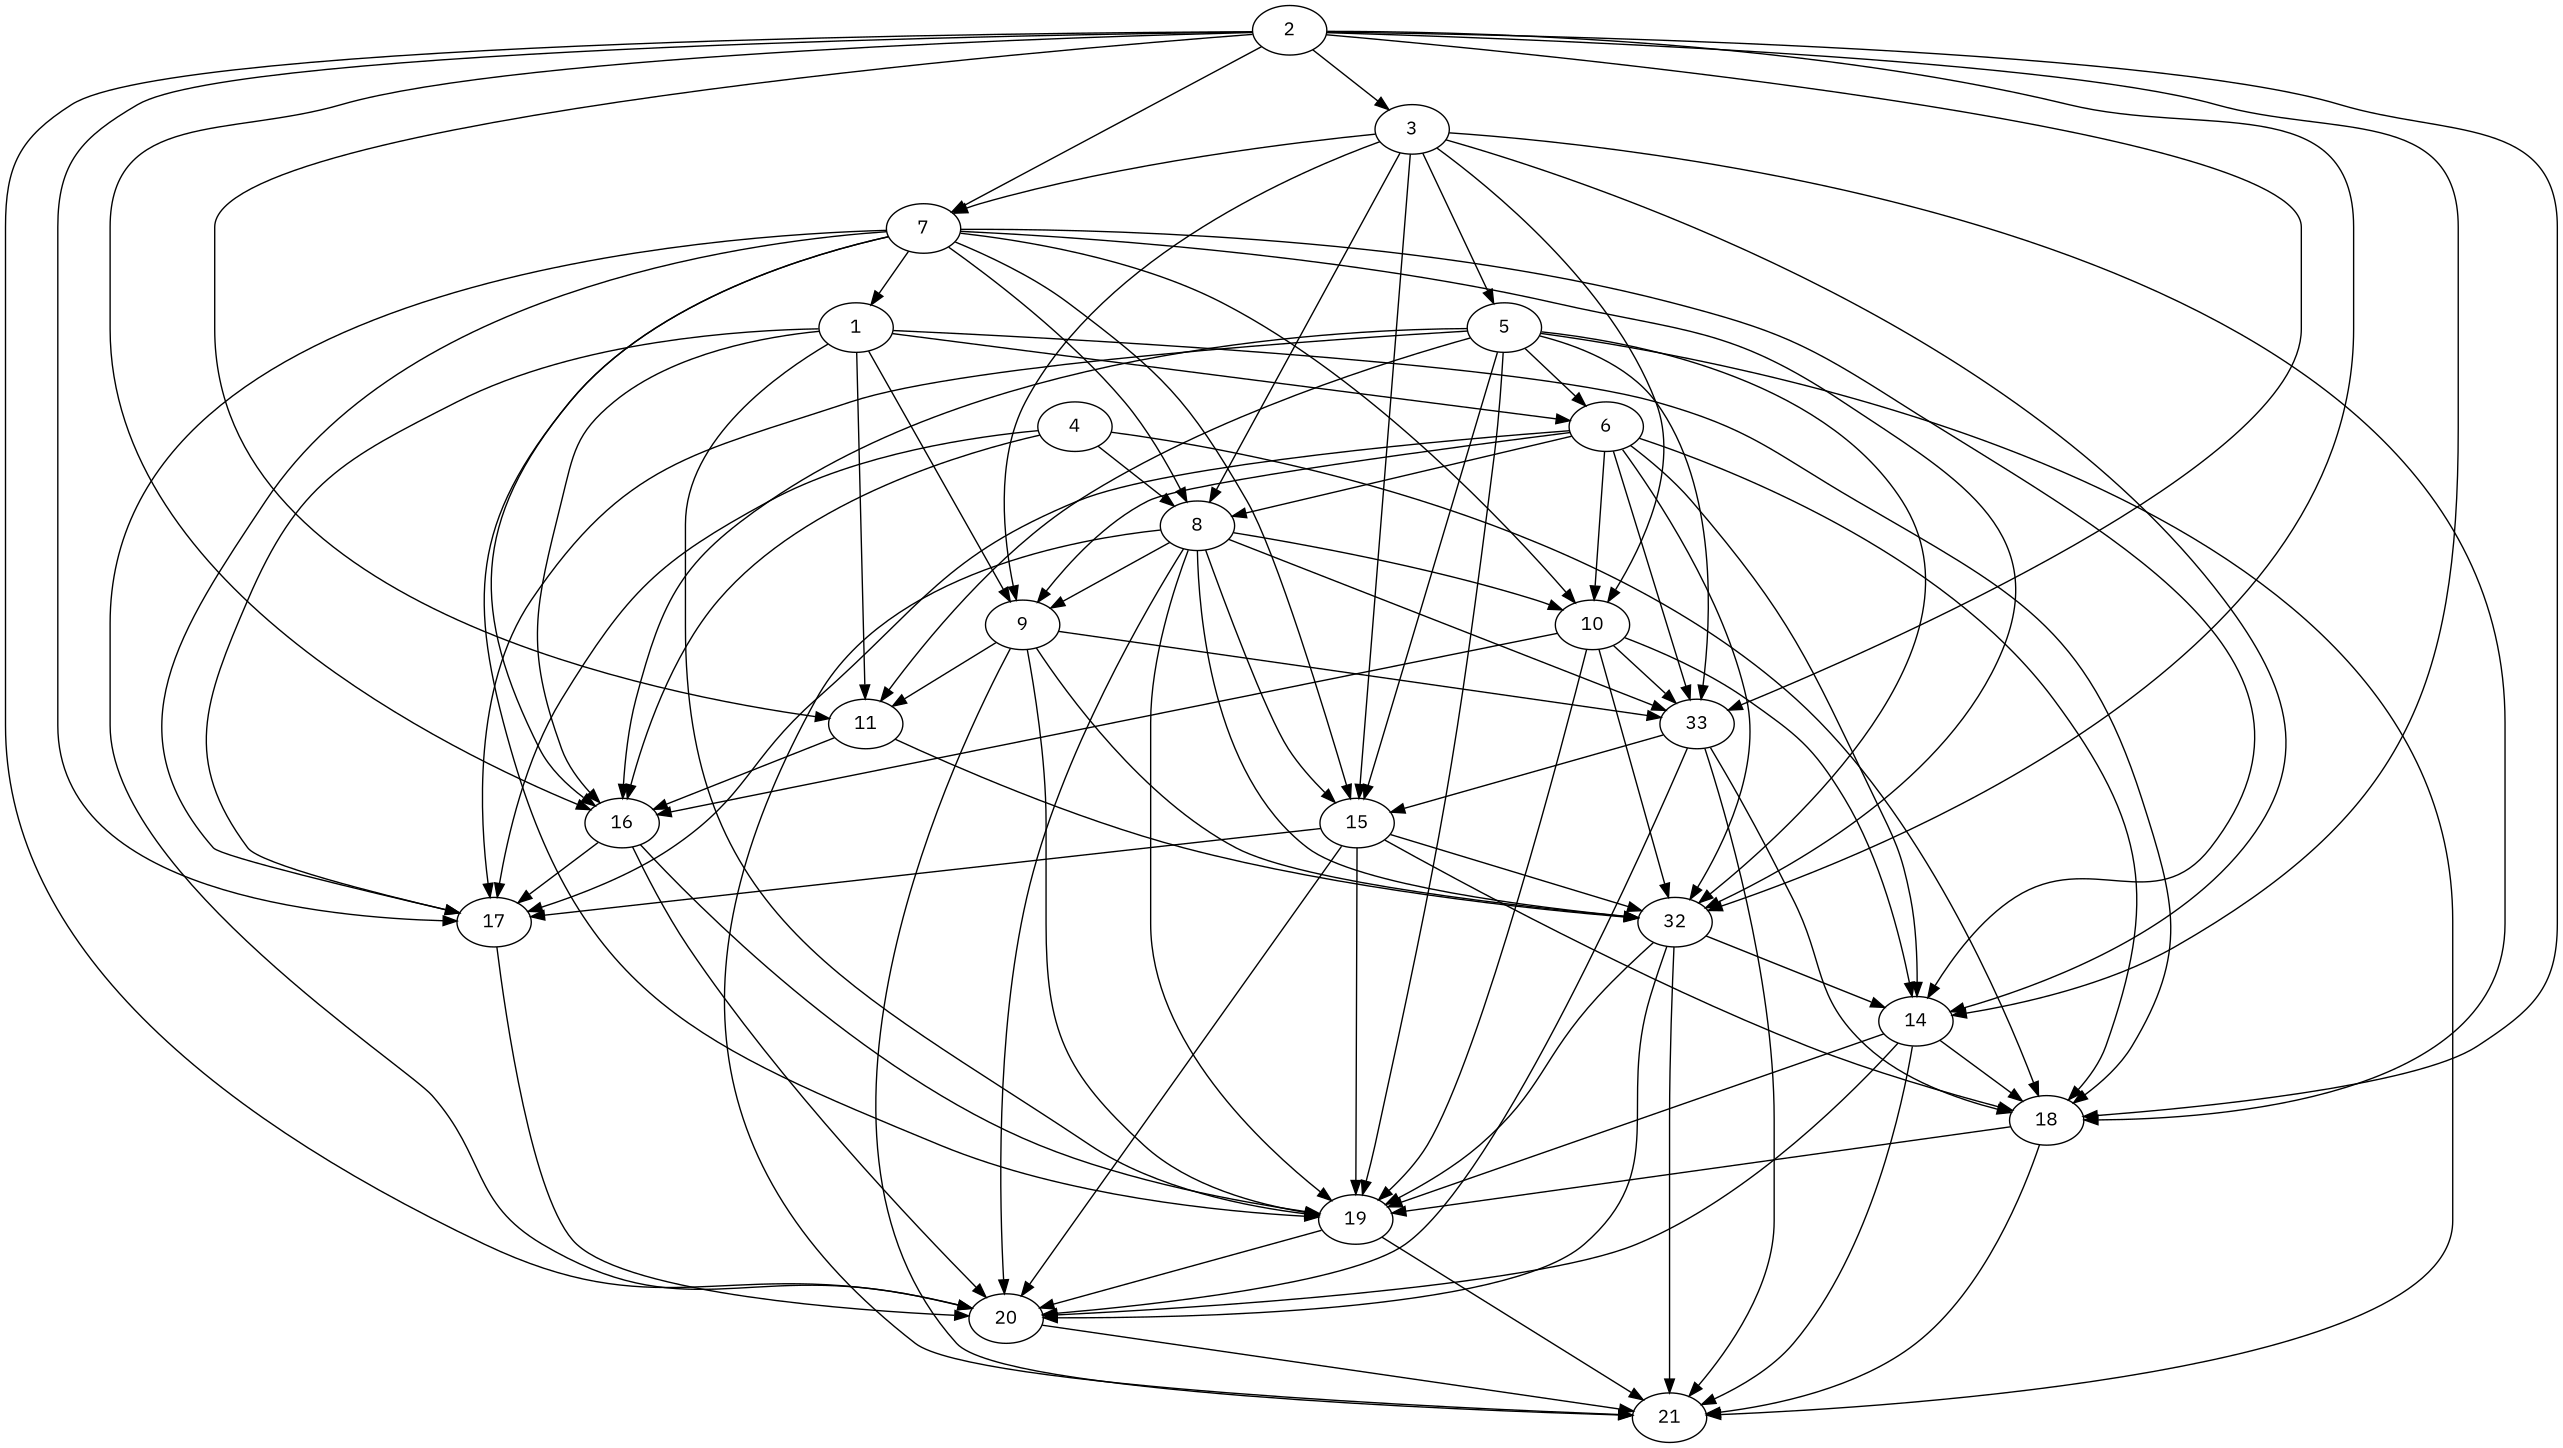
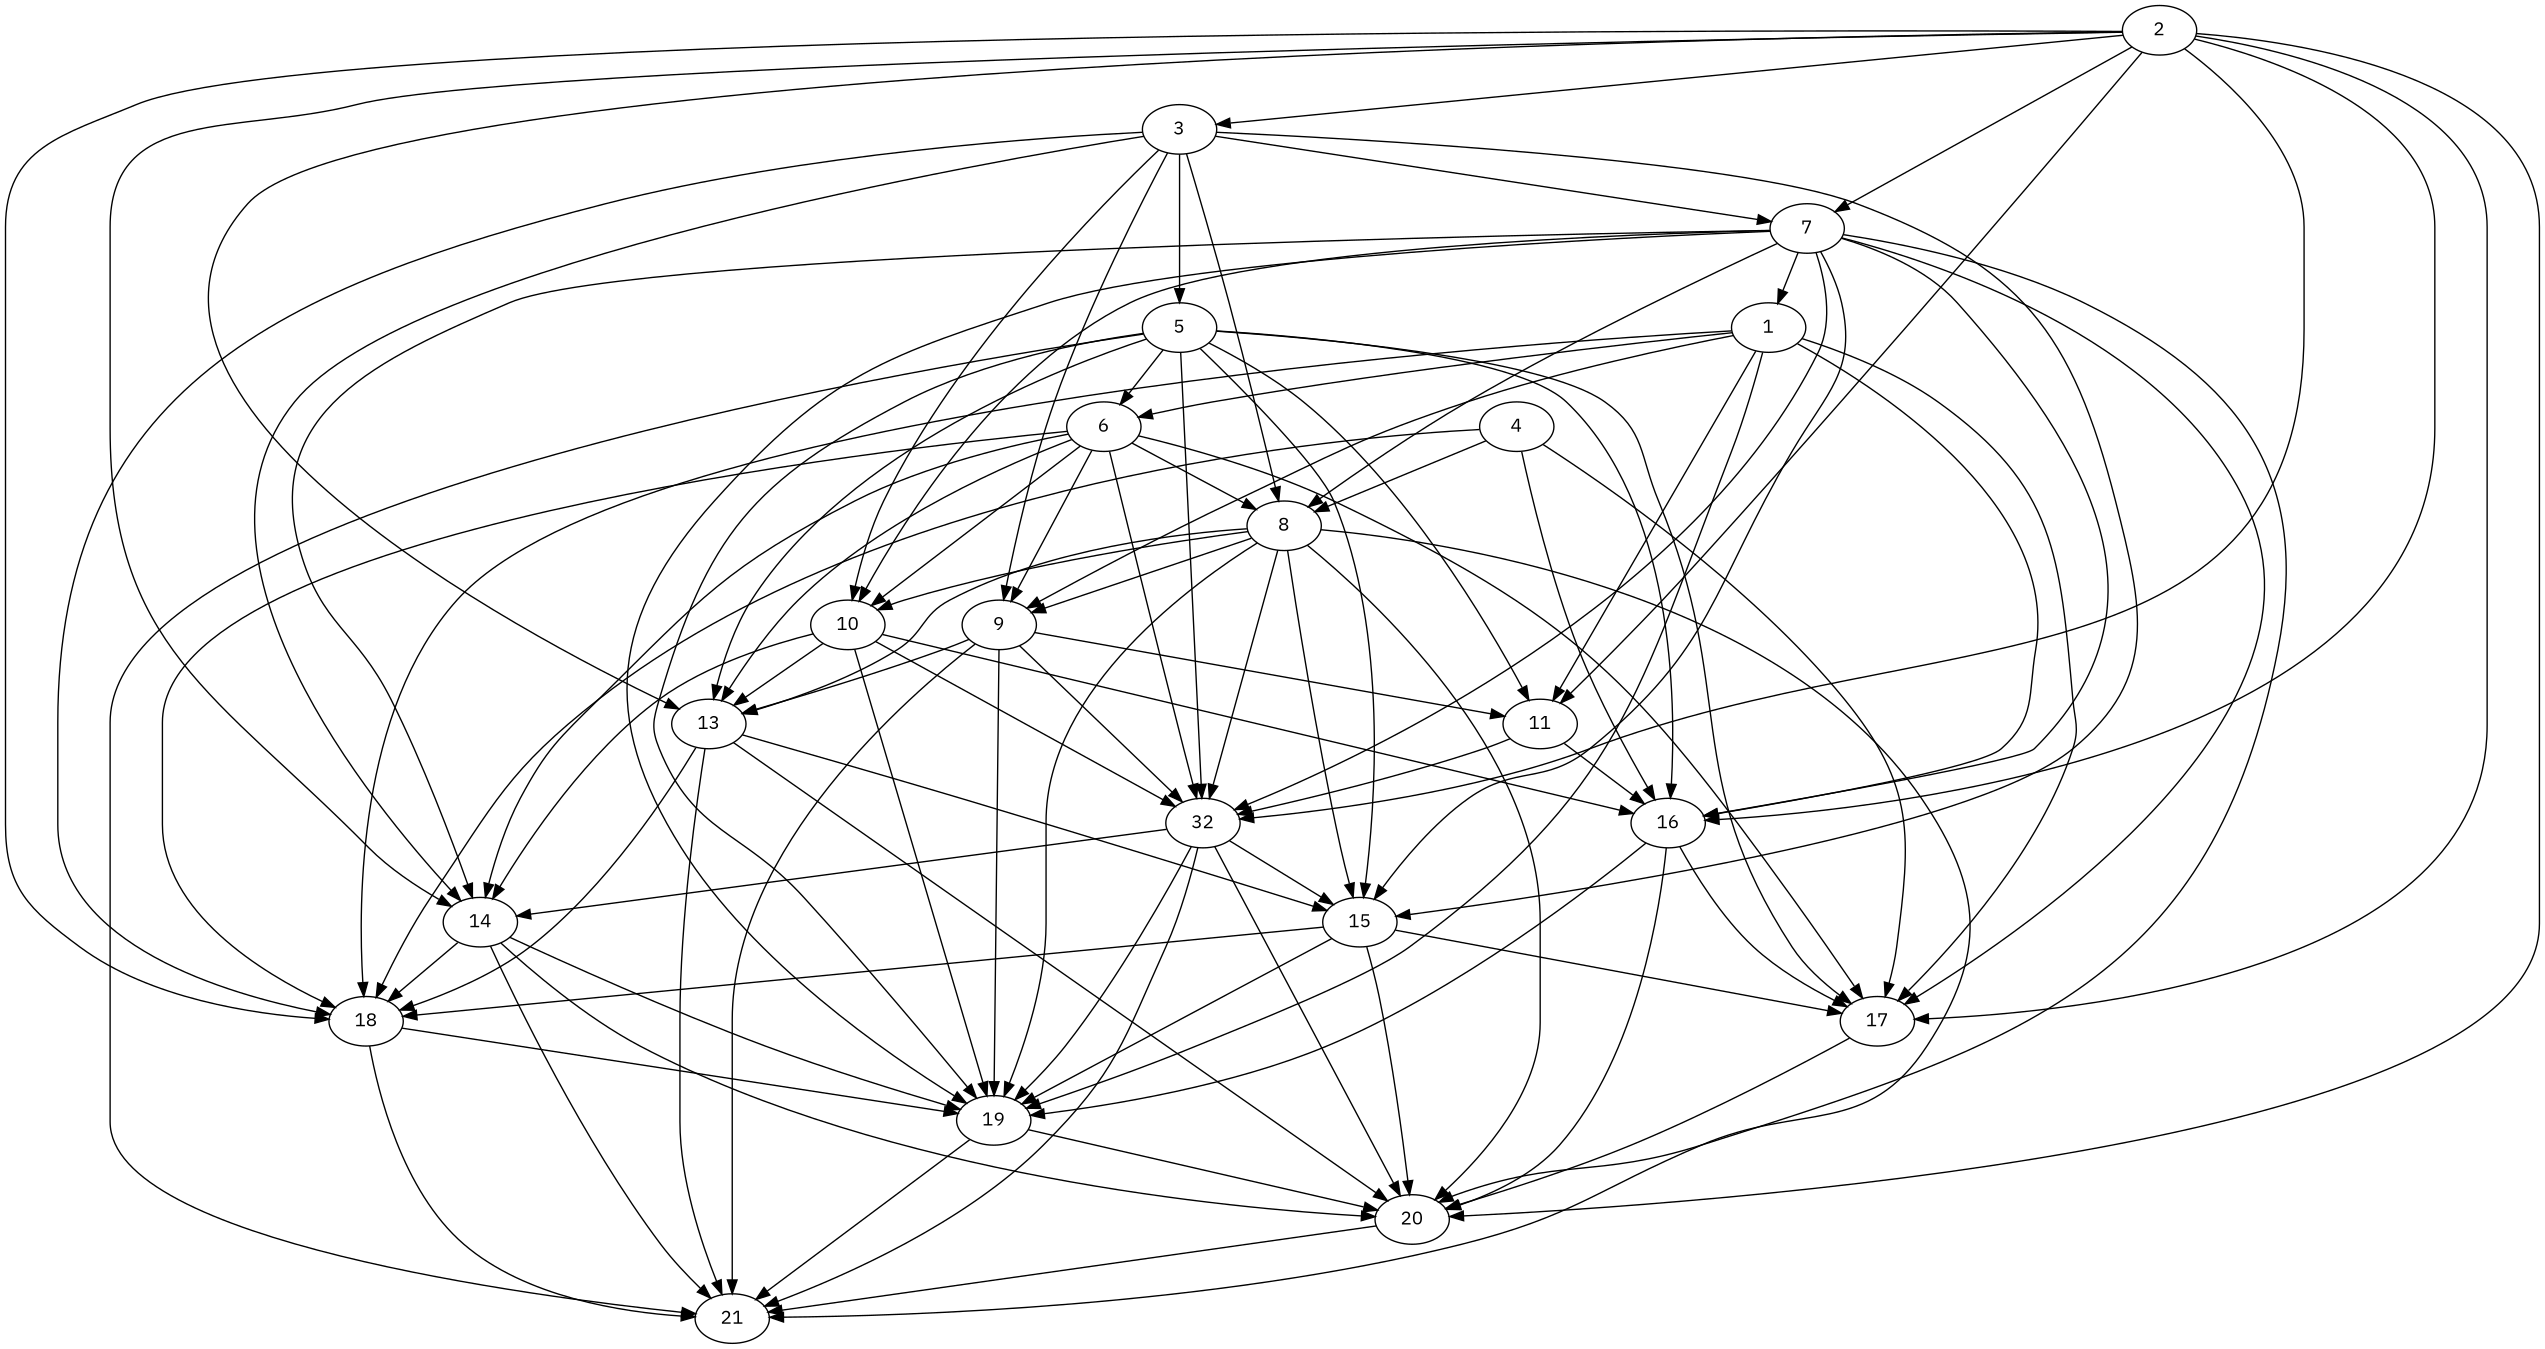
node "33": label "33" -> "13"
edge "15" -> "32": reversed
